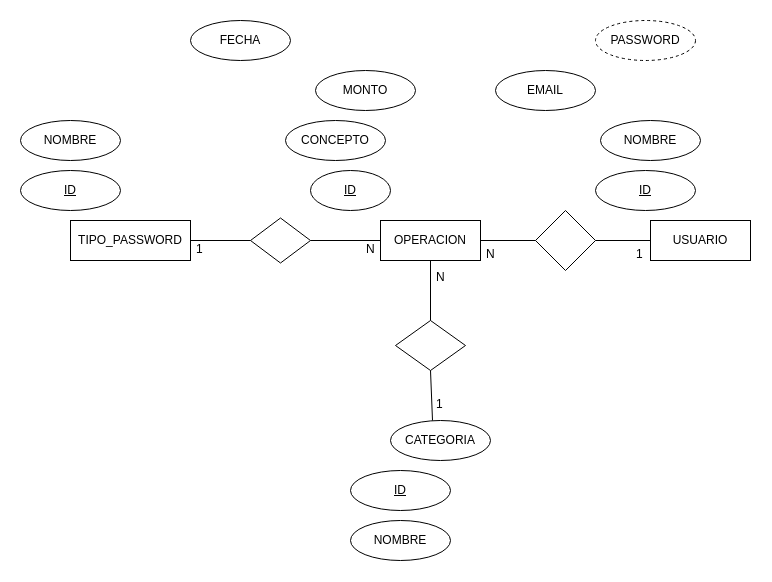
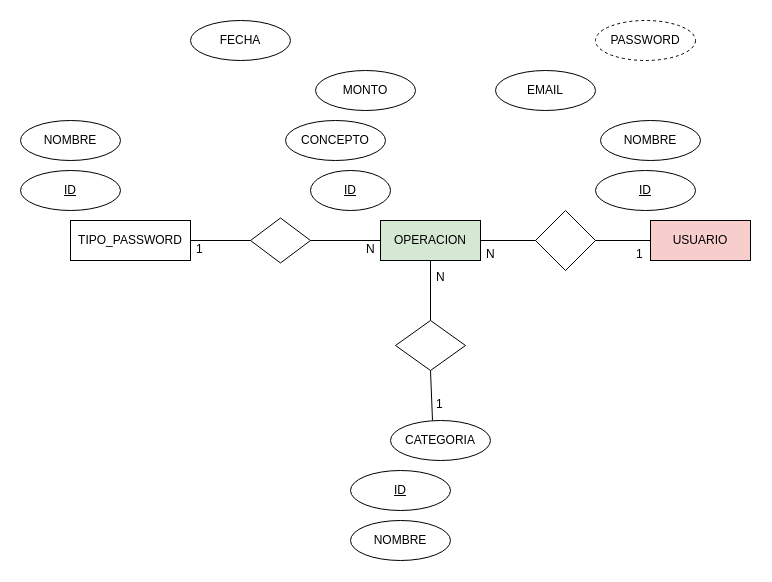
node "OPERACION": fillcolor #ffffff -> #d5e8d4
node "USUARIO": fillcolor #ffffff -> #f8cecc
